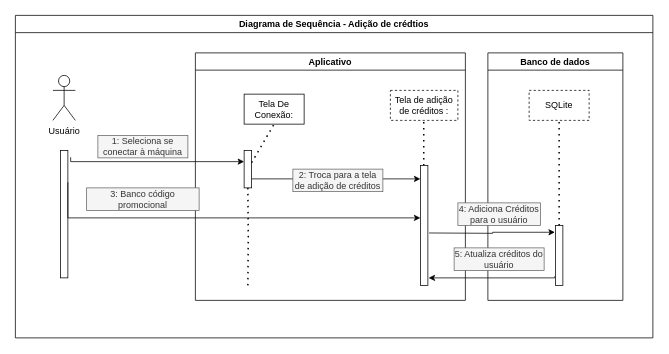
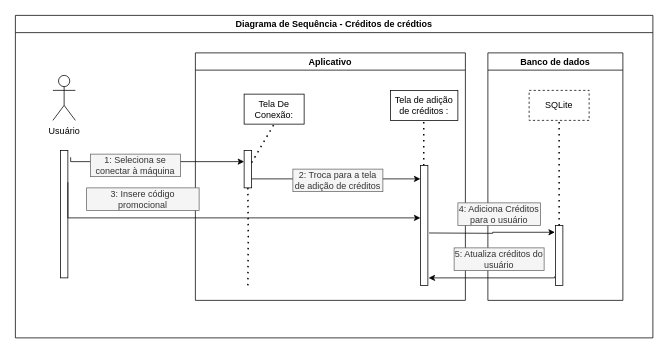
node "Diagrama de Sequência - Adição de crédtios": label "Diagrama de Sequência - Adição de crédtios" -> "Diagrama de Sequência - Créditos de crédtios"
node "Tela de adição de créditos :": style dashed -> solid
node "1: Seleciona se conectar à máquina": moved (143, 147) -> (135, 165)
node "3: Banco código promocional": label "3: Banco código promocional" -> "3: Insere código promocional"
